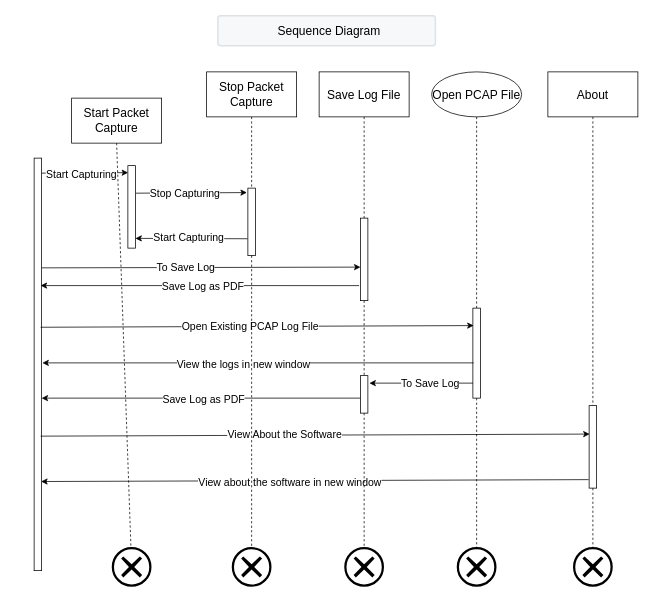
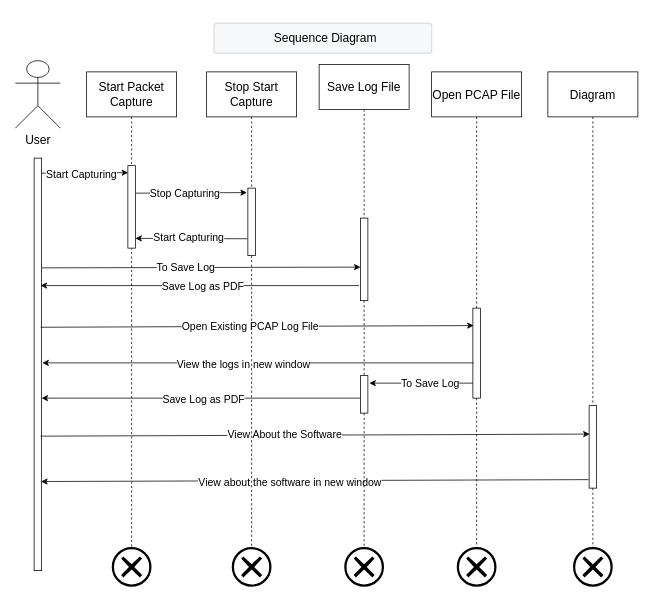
node "Sequence Diagram": moved (327, 30) -> (323, 38)
node "User": added
node "Stop Packet Capture": label "Stop Packet Capture" -> "Stop Start Capture"
node "Save Log File": moved (364, 94) -> (364, 87)
node "Open PCAP File": shape ellipse -> rectangle
node "About": label "About" -> "Diagram"
node "Start Packet Capture": moved (117, 120) -> (132, 94)
